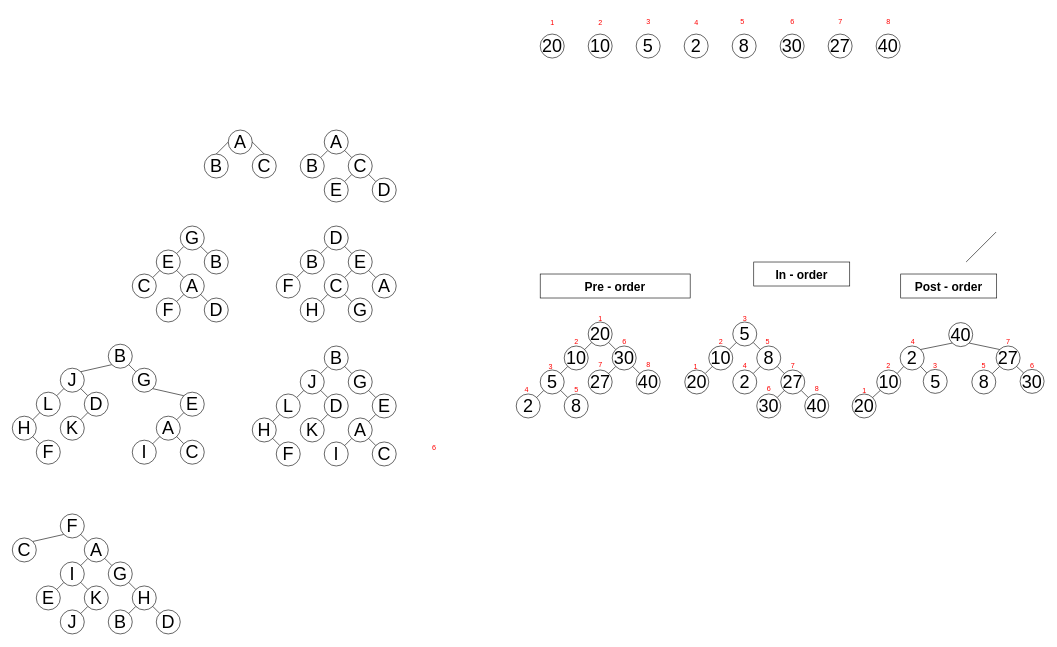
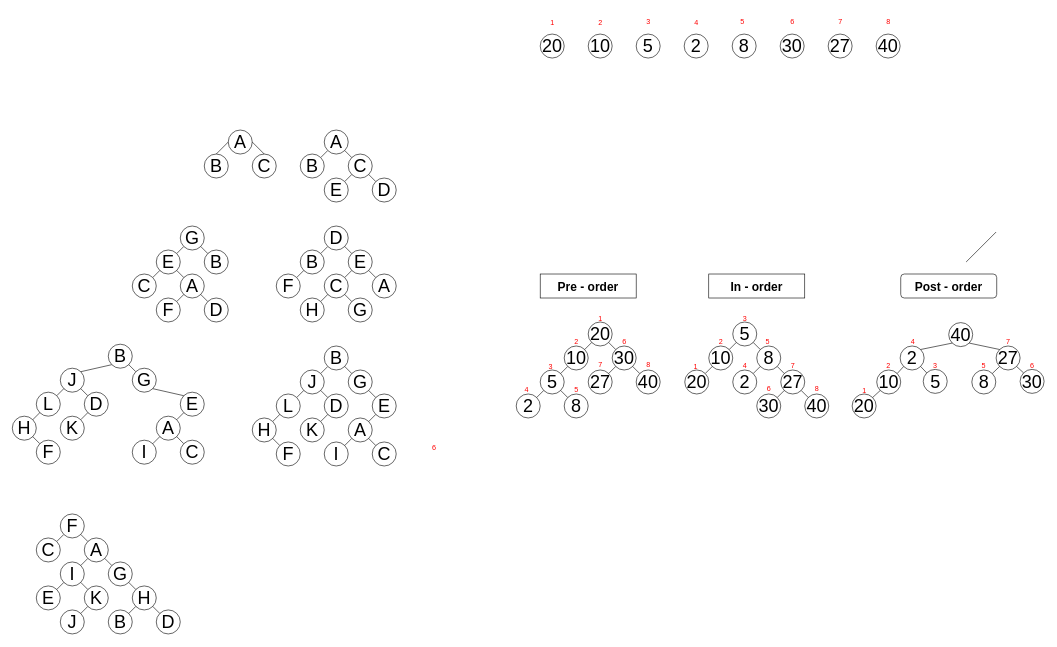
node "In - order": moved (802, 274) -> (757, 286)
node "Pre - order": size 150x24 -> 96x24
node "Post - order": shape rectangle -> rounded rectangle
node "С": moved (24, 550) -> (48, 550)
